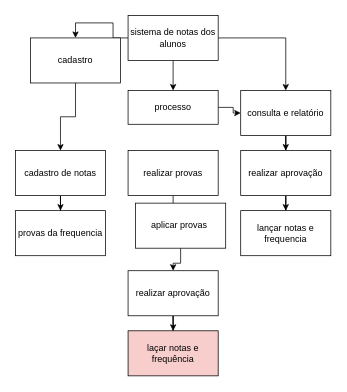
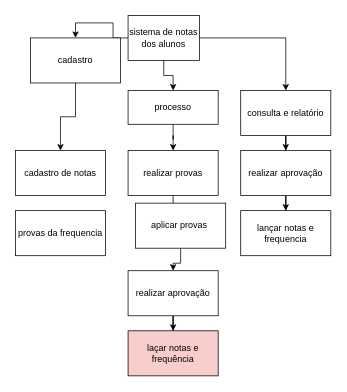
node "sistema de notas dos alunos": size 90x45 -> 71x45
edge "processo" -> "consulta e relatório": now "processo" -> "realizar provas"
edge "cadastro de notas" -> "provas da frequencia": removed
